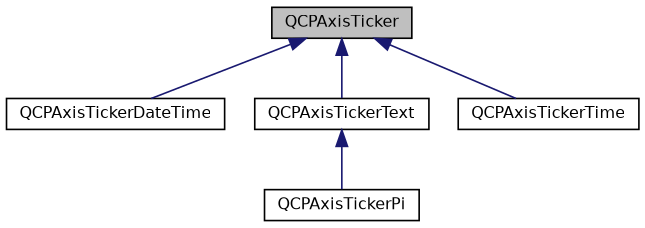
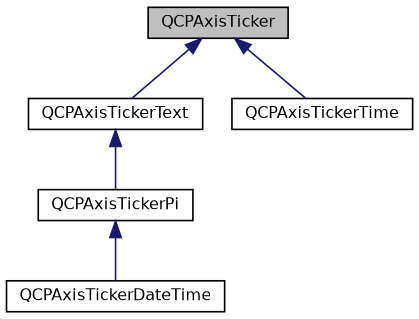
edge "QCPAxisTickerDateTime" -> "QCPAxisTicker": now "QCPAxisTickerDateTime" -> "QCPAxisTickerPi"
